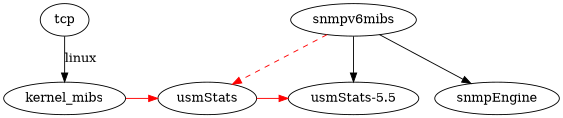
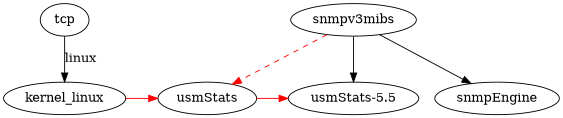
node "snmpv6mibs": label "snmpv6mibs" -> "snmpv3mibs"
node "kernel_mibs": label "kernel_mibs" -> "kernel_linux"
